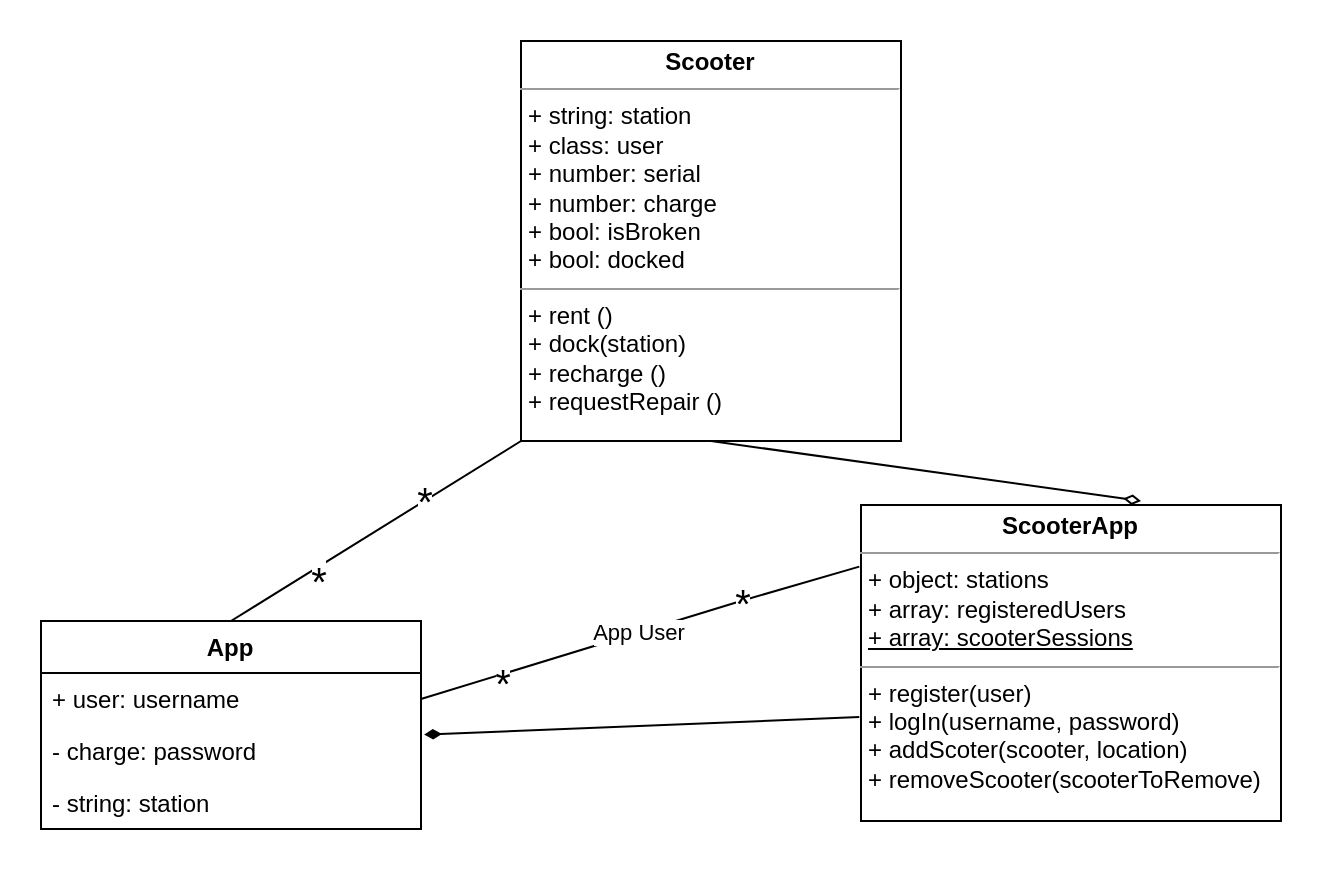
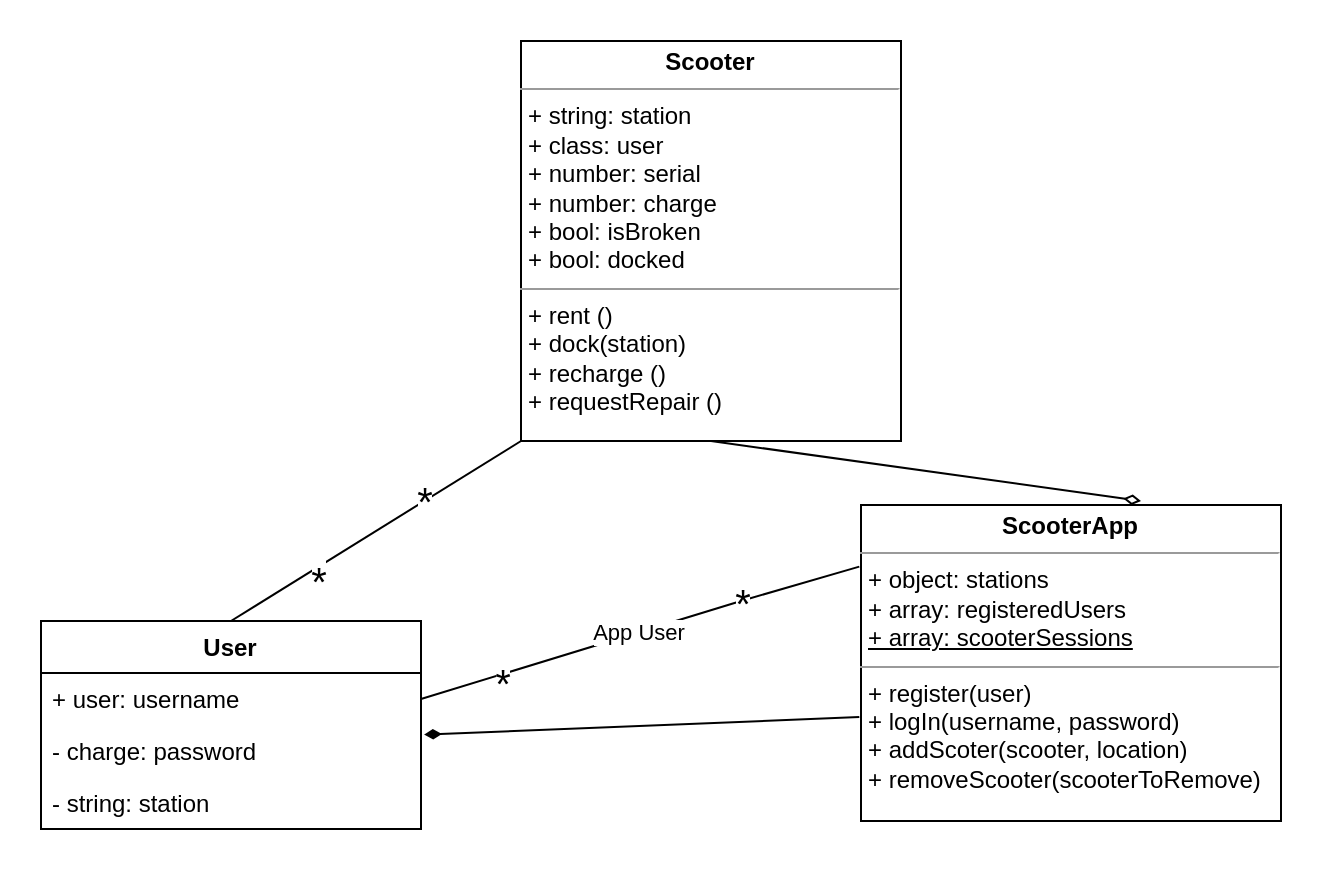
node "App": label "App" -> "User"
